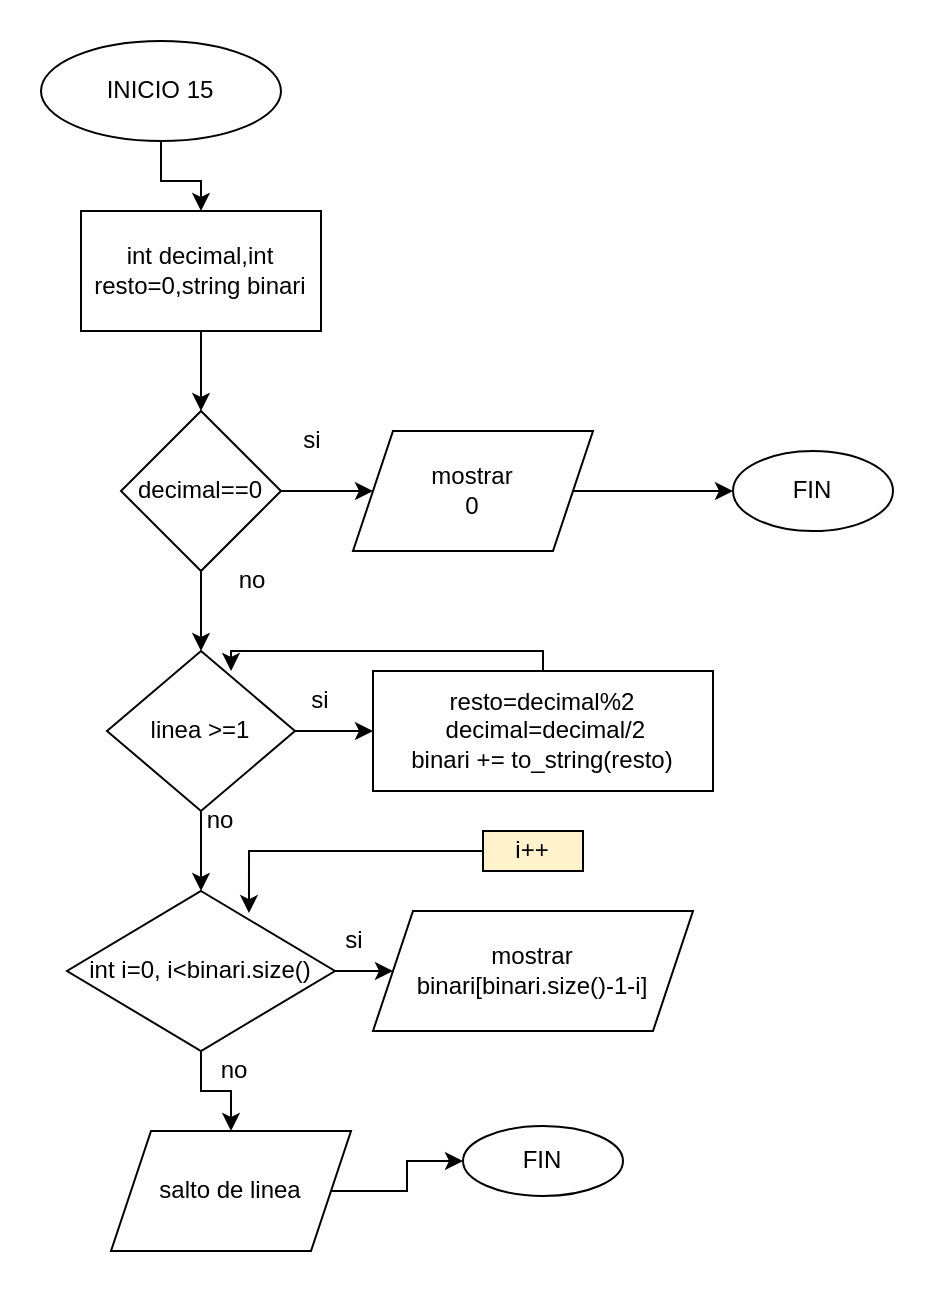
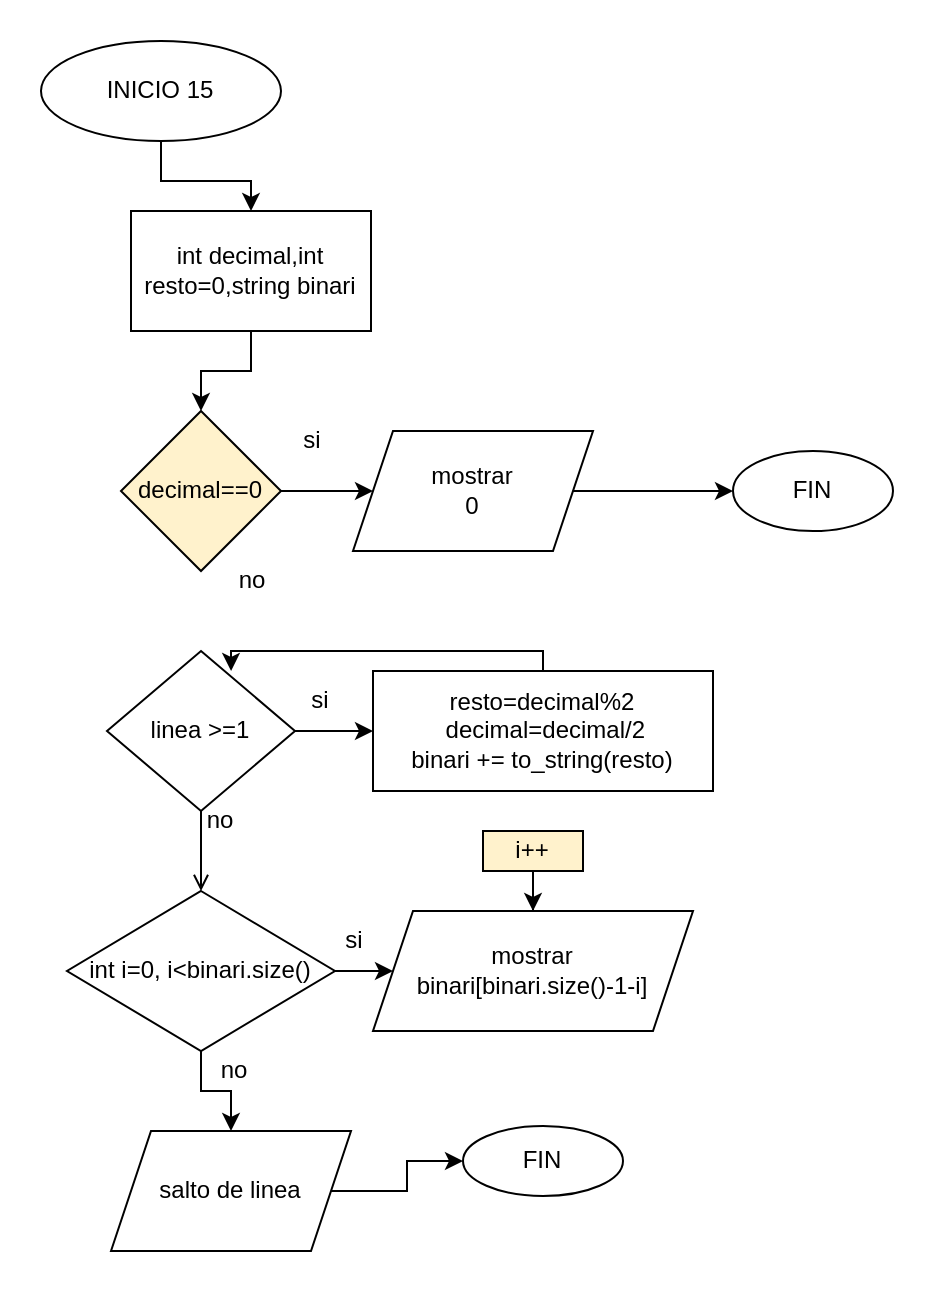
node "int decimal,int resto=0,string binari": moved (201, 271) -> (251, 271)
node "decimal==0": fillcolor #ffffff -> #fff2cc
edge "decimal==0" -> "linea >=1": removed
edge "i++" -> "int i=0, i<binari.size()": now "i++" -> "mostrar binari[binari.size()-1-i]"
edge "linea >=1" -> "int i=0, i<binari.size()": arrowhead classic -> open
